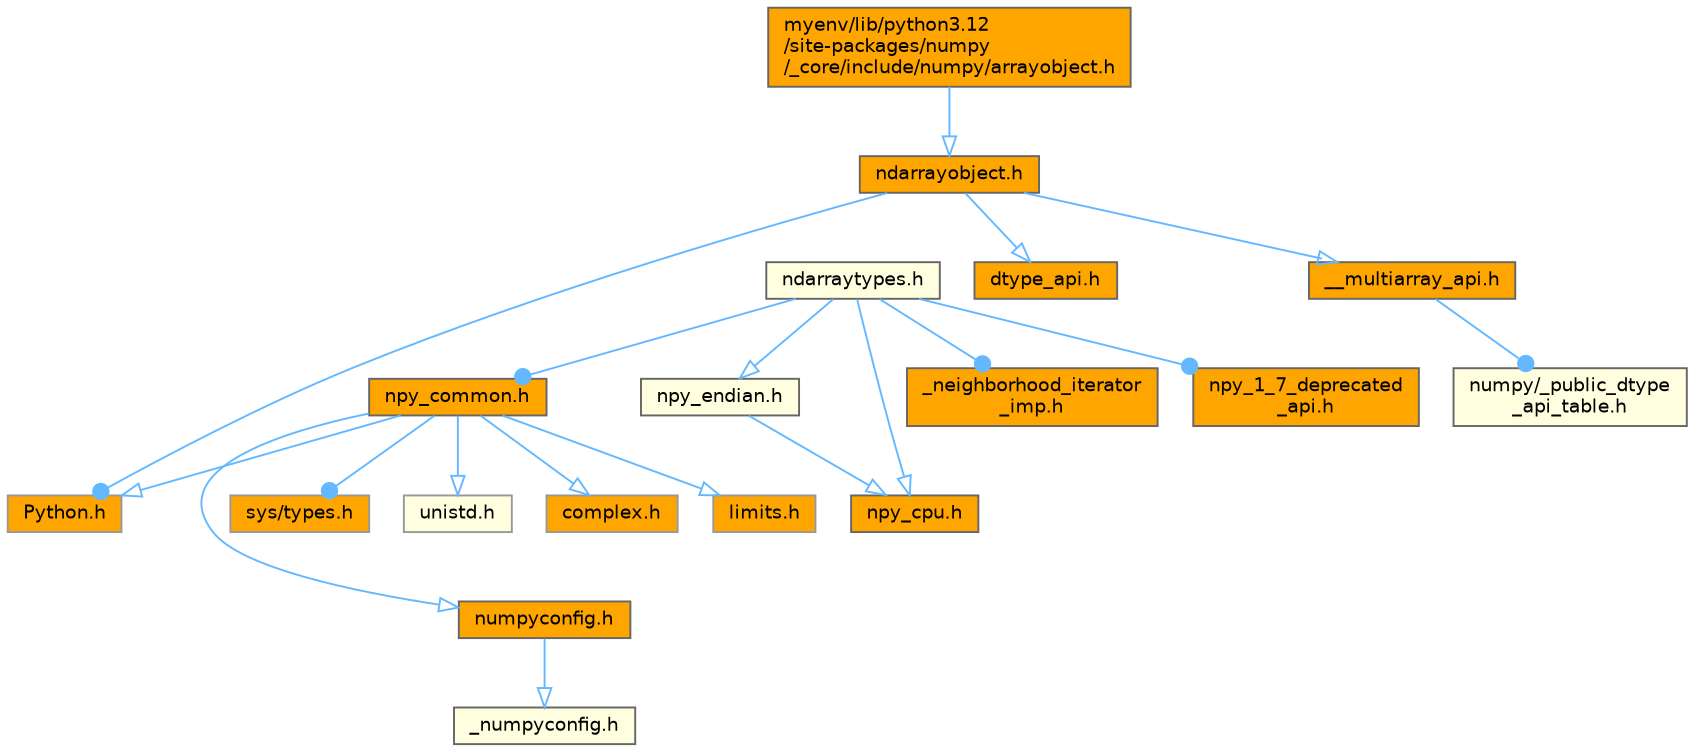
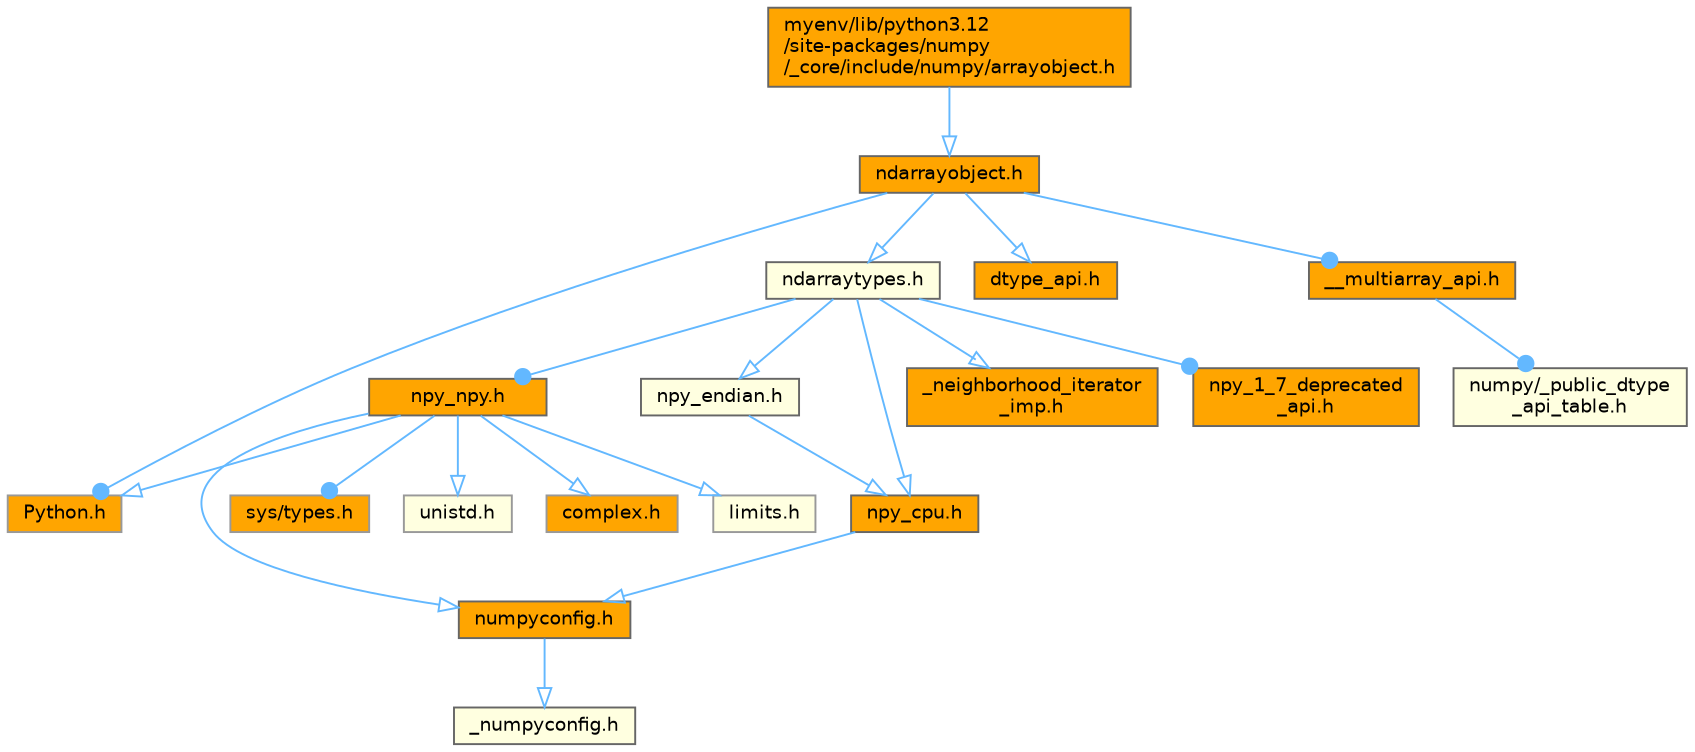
edge "ndarrayobject.h" -> "ndarraytypes.h": added
edge "ndarrayobject.h" -> "__multiarray_api.h": arrowhead onormal -> dot
edge "ndarraytypes.h" -> "_neighborhood_iterator _imp.h": arrowhead dot -> onormal
node "npy_common.h": label "npy_common.h" -> "npy_npy.h"
node "limits.h": fillcolor orange -> lightyellow
edge "npy_cpu.h" -> "numpyconfig.h": added
